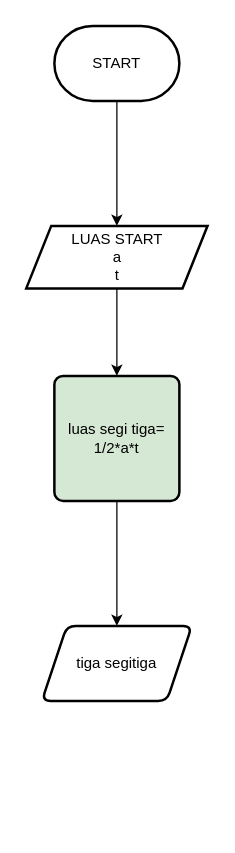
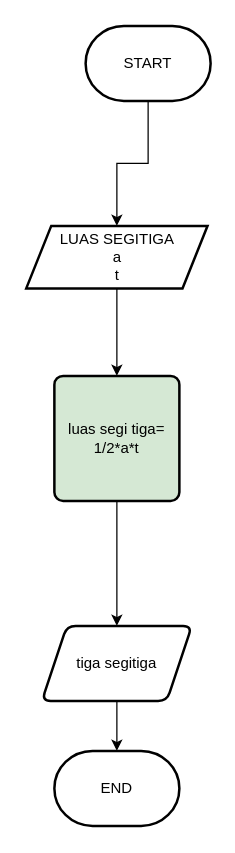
node "START": moved (117, 63) -> (148, 63)
node "LUAS START a t": label "LUAS START a t" -> "LUAS SEGITIGA a t"
edge "tiga segitiga" -> "END": added
node "END": added
